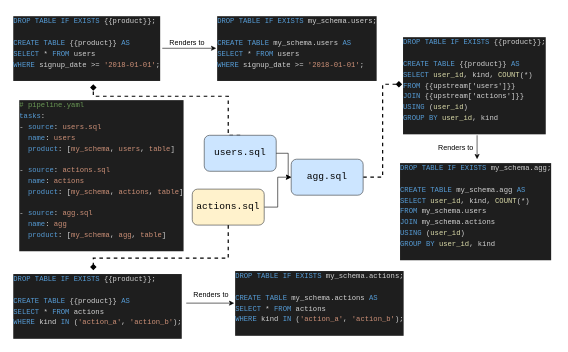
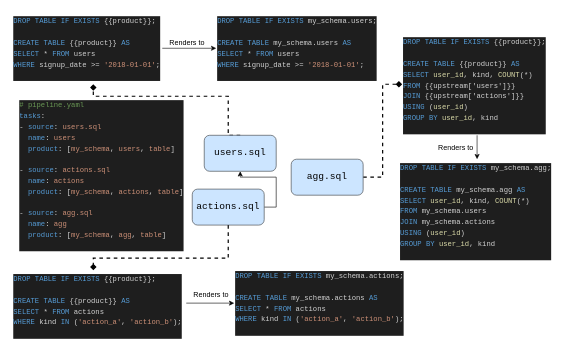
edge "users.sql" -> "agg.sql": removed
node "actions.sql": fillcolor #fff2cc -> #cce5ff
edge "actions.sql" -> "agg.sql": now "actions.sql" -> "users.sql"
